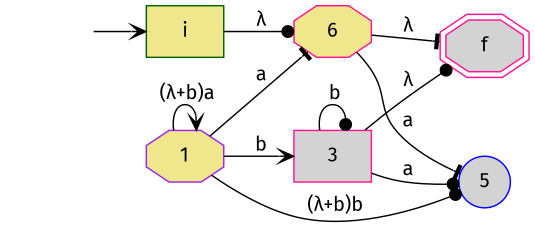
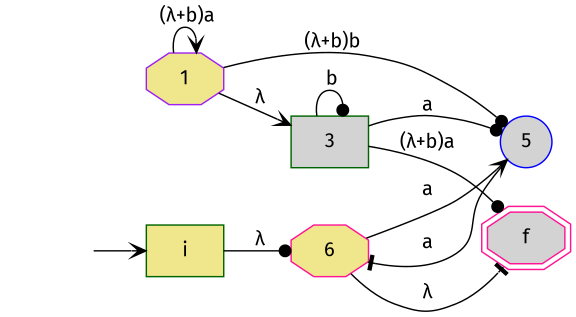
edge "3" -> "f": label " λ" -> " (λ+b)a"
edge "1" -> "6": now "5" -> "6"
edge "6" -> "5": arrowhead tee -> vee
edge "1" -> "3": label " b" -> " λ"
node "3": color deeppink -> darkgreen
